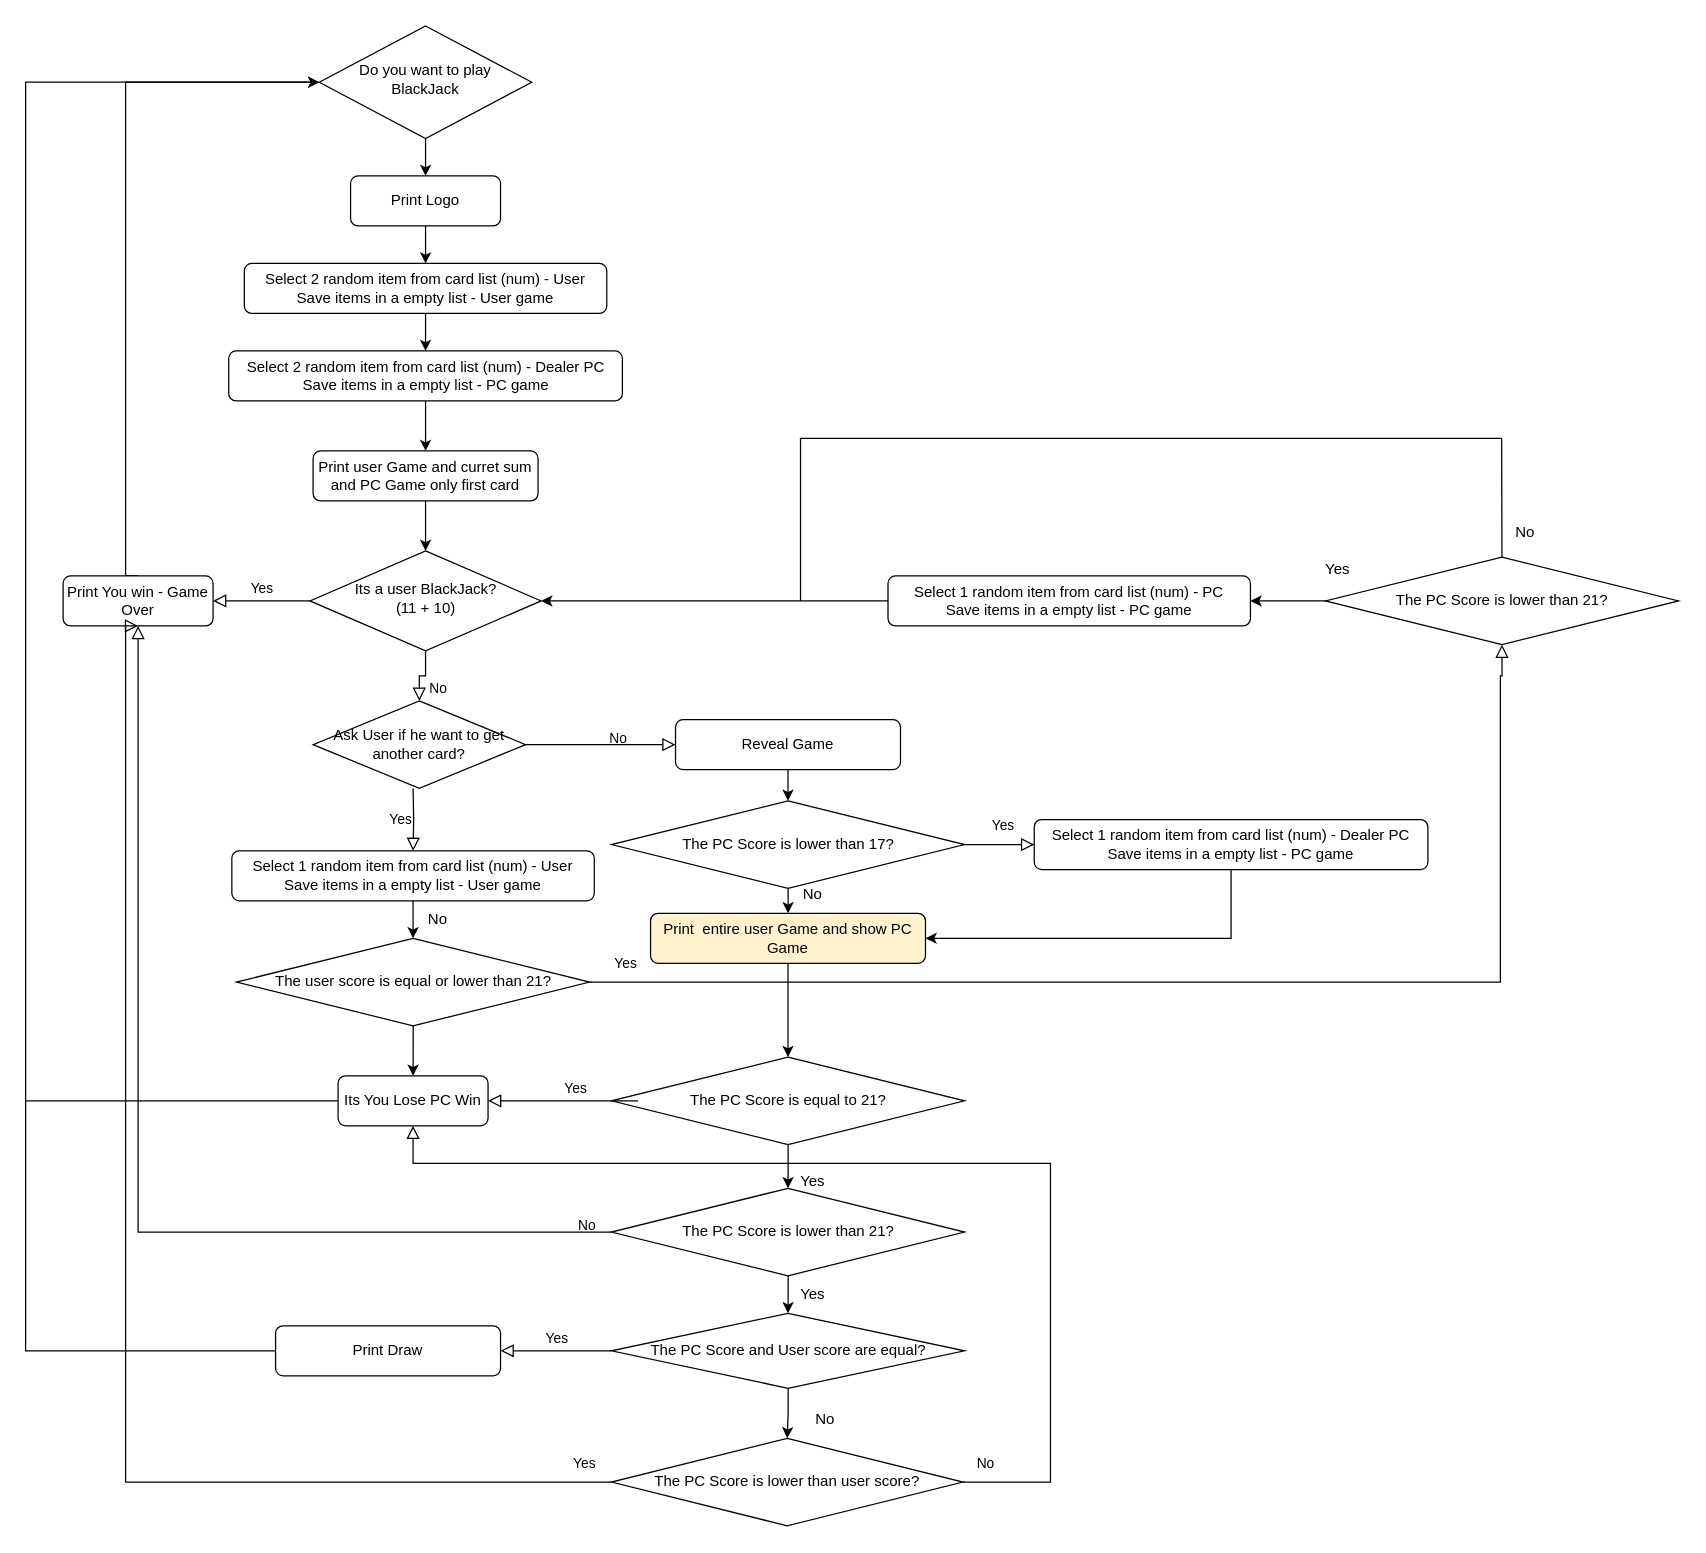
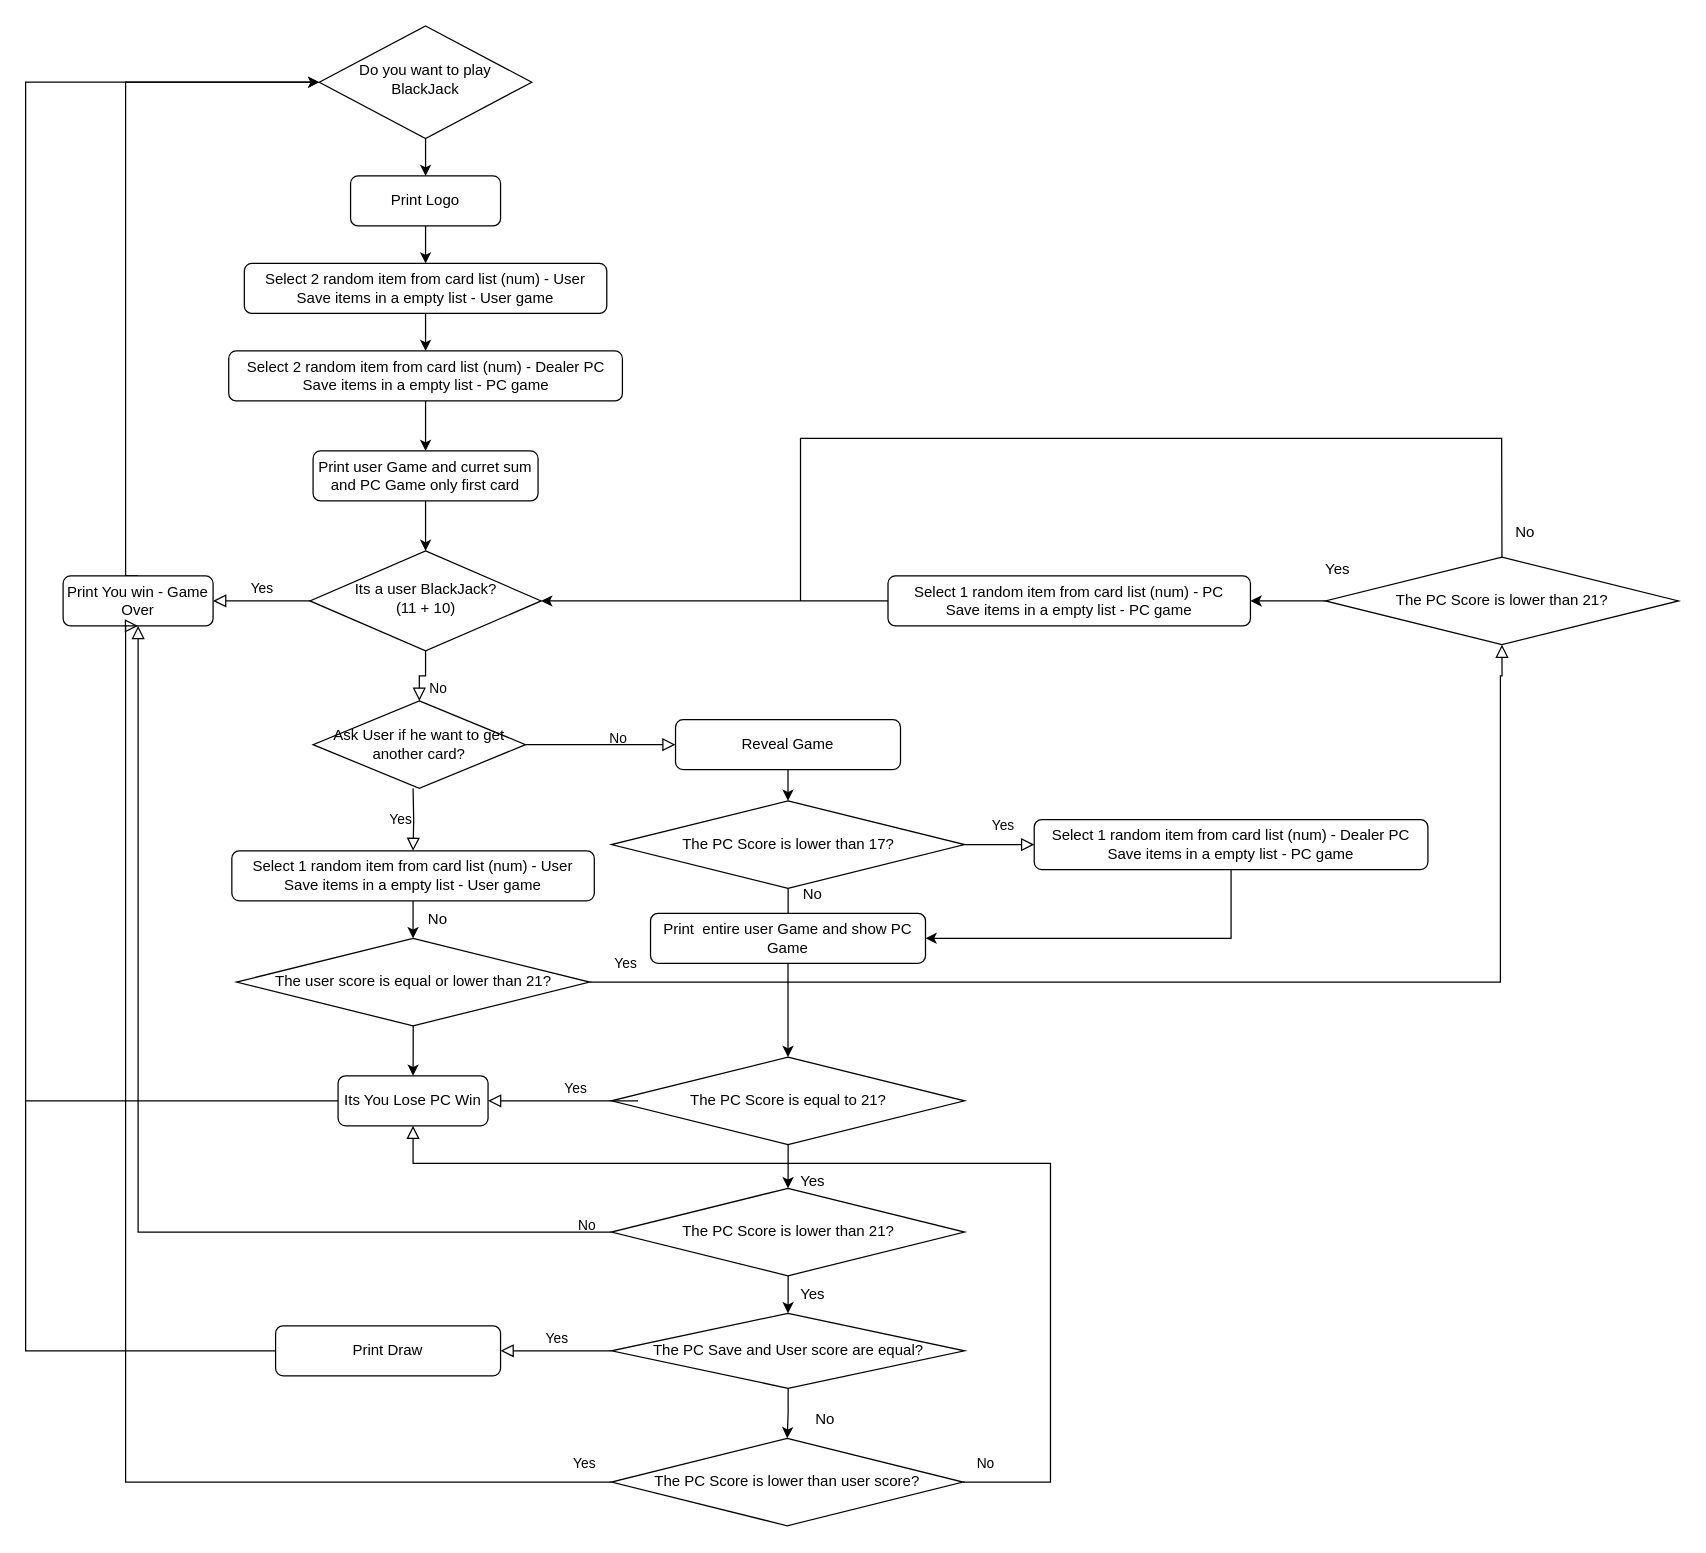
edge "The PC Score is lower than 17?" -> "Print entire user Game and show PC Game": arrowhead classic -> none
node "Print entire user Game and show PC Game": fillcolor #fff2cc -> #ffffff
node "The PC Score and User score are equal?": label "The PC Score and User score are equal?" -> "The PC Save and User score are equal?"
